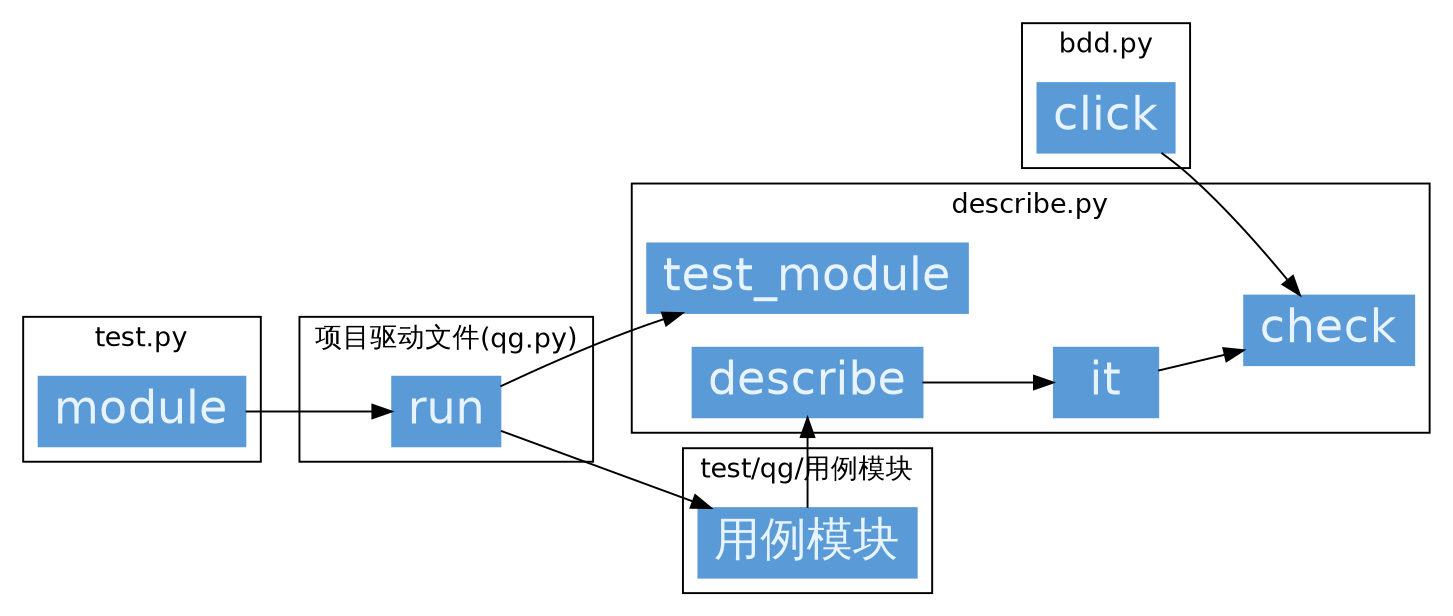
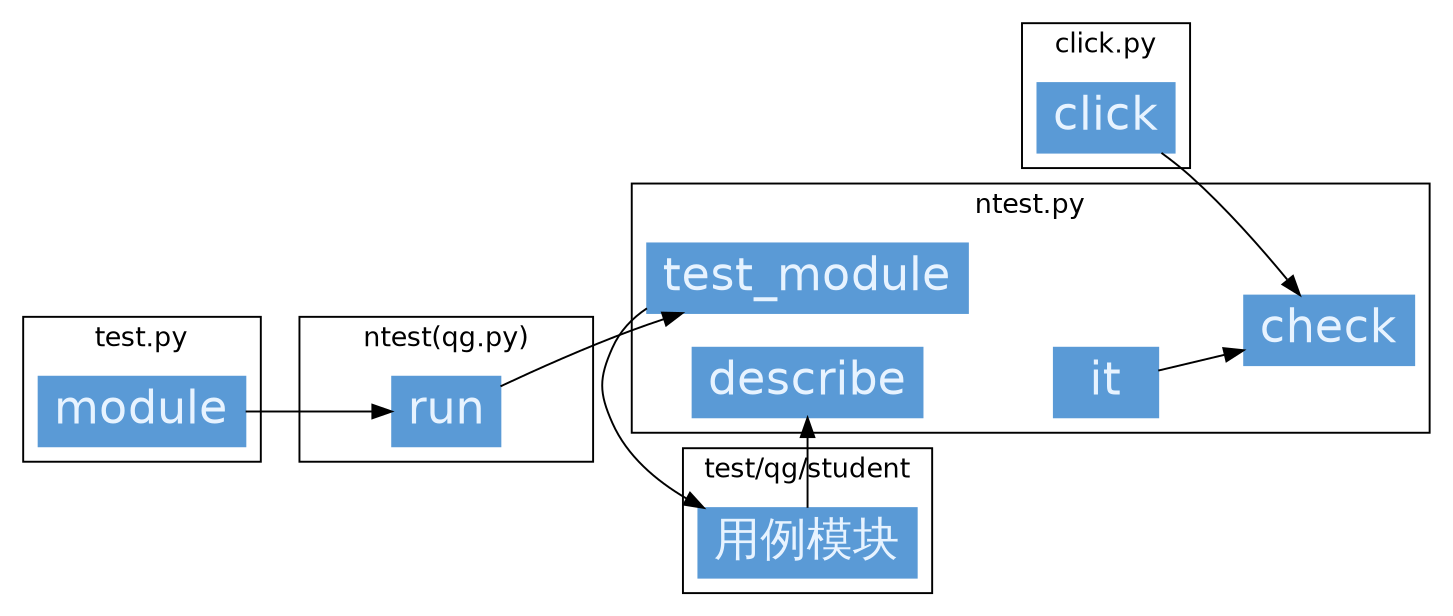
cluster "bdd.py": label "bdd.py" -> "click.py"
cluster "describe.py": label "describe.py" -> "ntest.py"
cluster "项目驱动文件(qg.py)": label "项目驱动文件(qg.py)" -> "ntest(qg.py)"
edge "describe" -> "it": removed
edge "run" -> "用例模块": now "test_module" -> "用例模块"
cluster "test/qg/用例模块": label "test/qg/用例模块" -> "test/qg/student"
